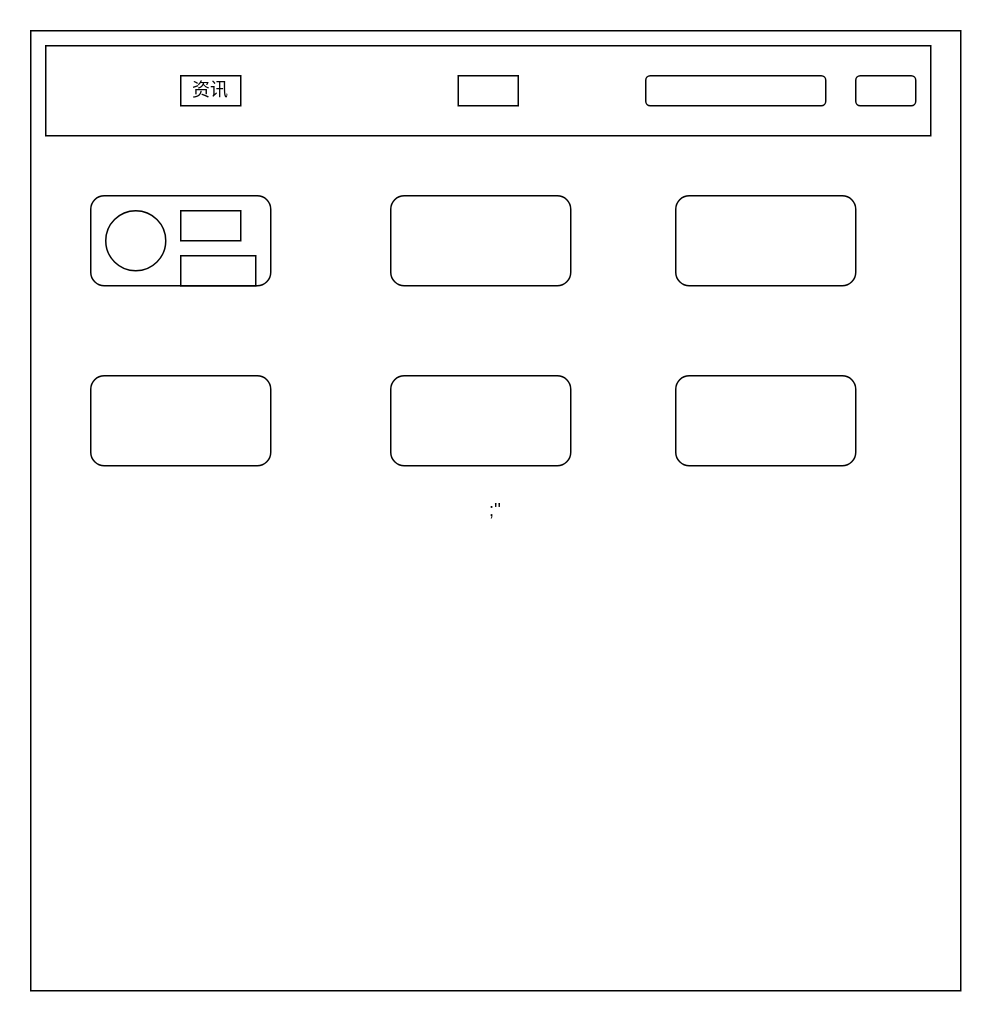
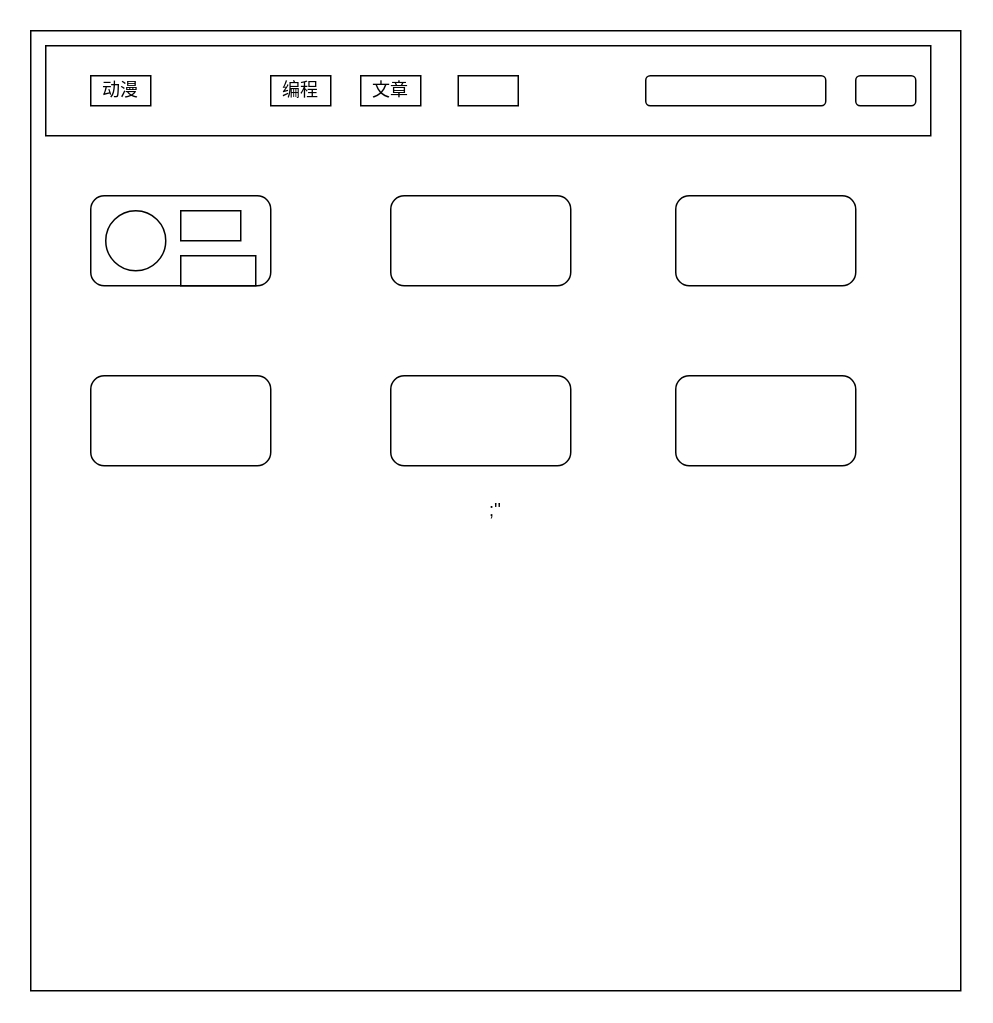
node "动漫": added
node "资讯": removed
node "编程": added
node "文章": added
